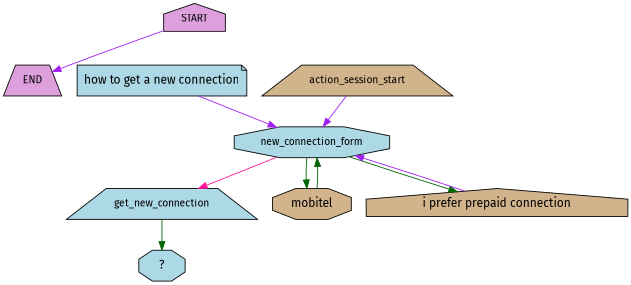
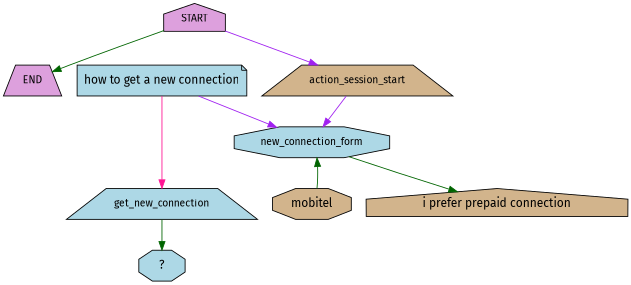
edge "START" -> "action_session_start": added
edge "START" -> "END": color purple -> darkgreen
edge "new_connection_form" -> "mobitel": removed
edge "new_connection_form" -> "get_new_connection": now "how to get a new connection" -> "get_new_connection"
edge "i prefer prepaid connection" -> "new_connection_form": removed
